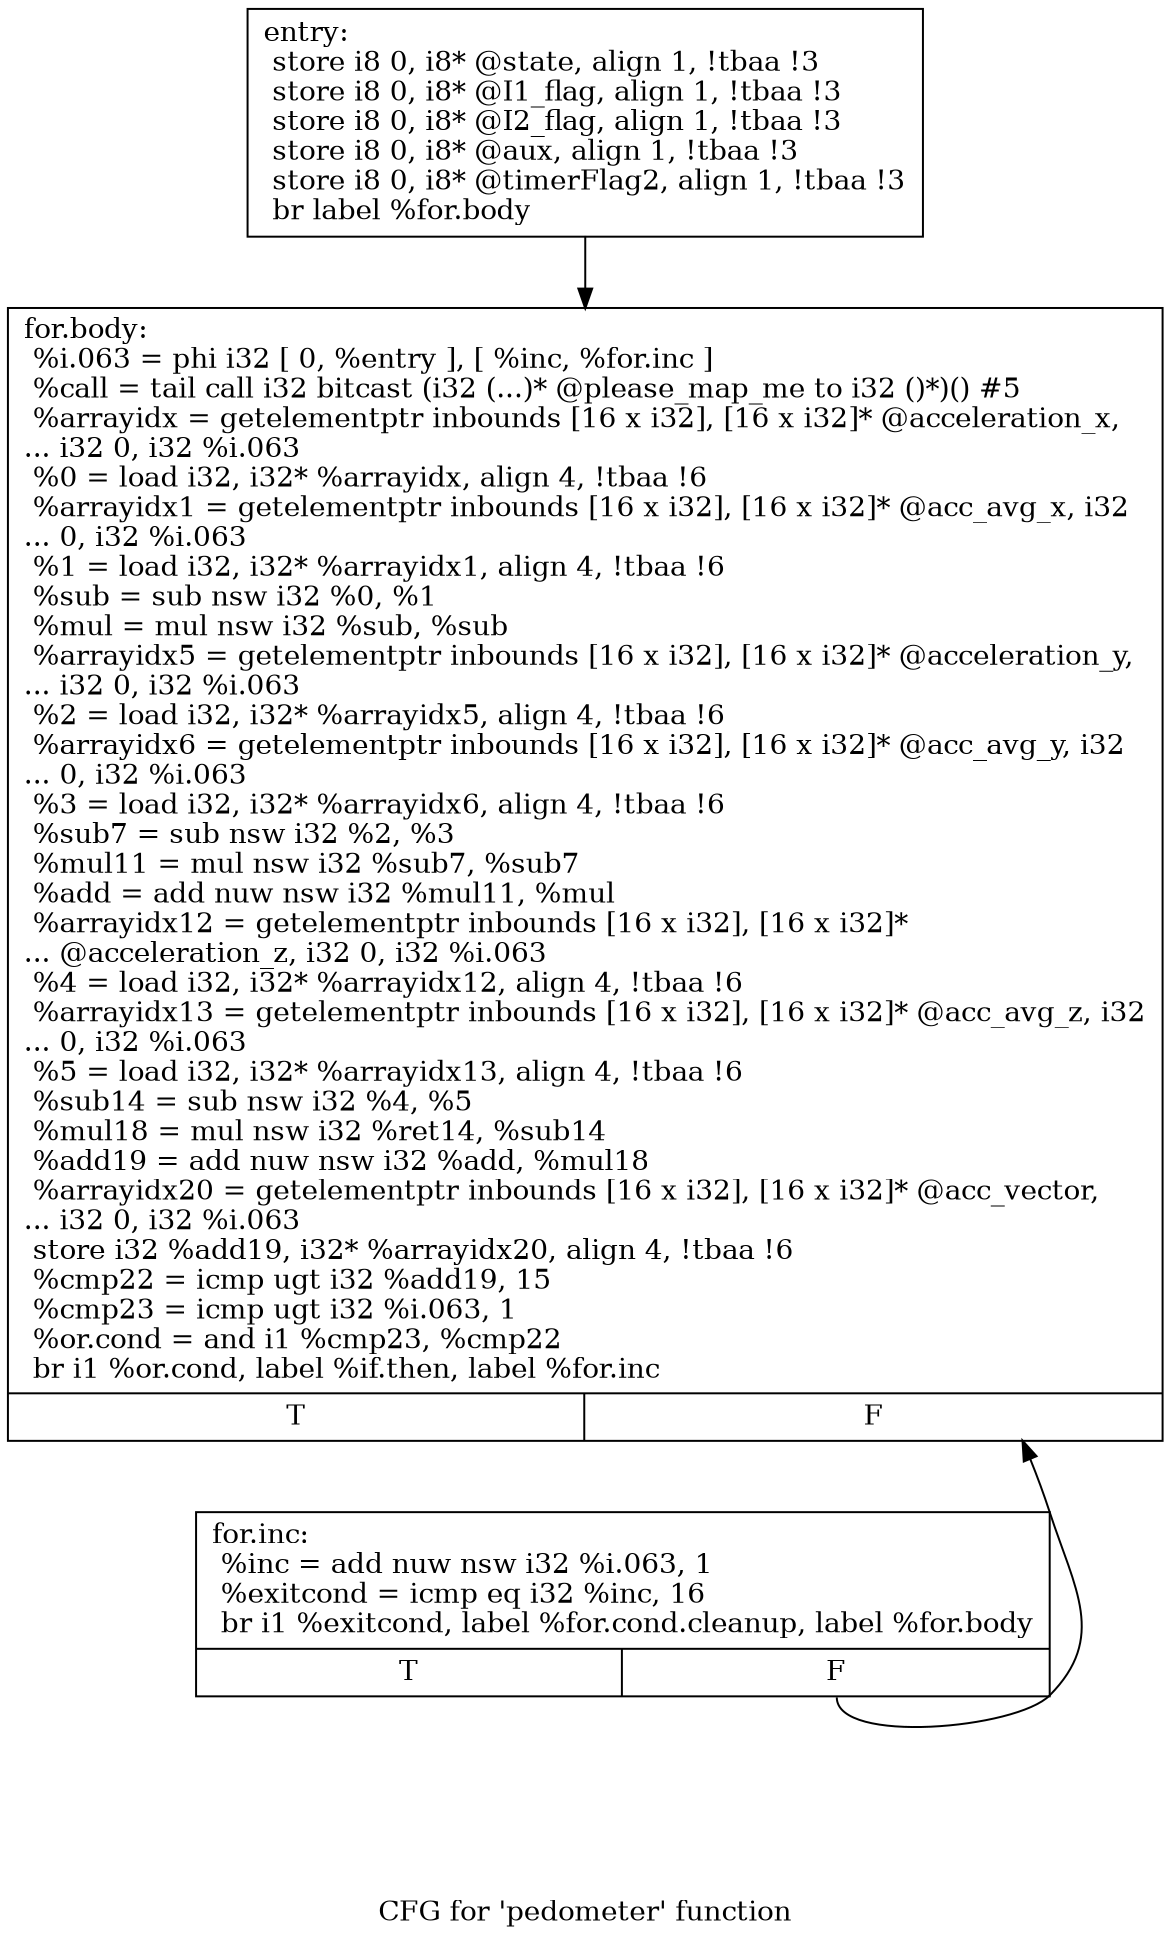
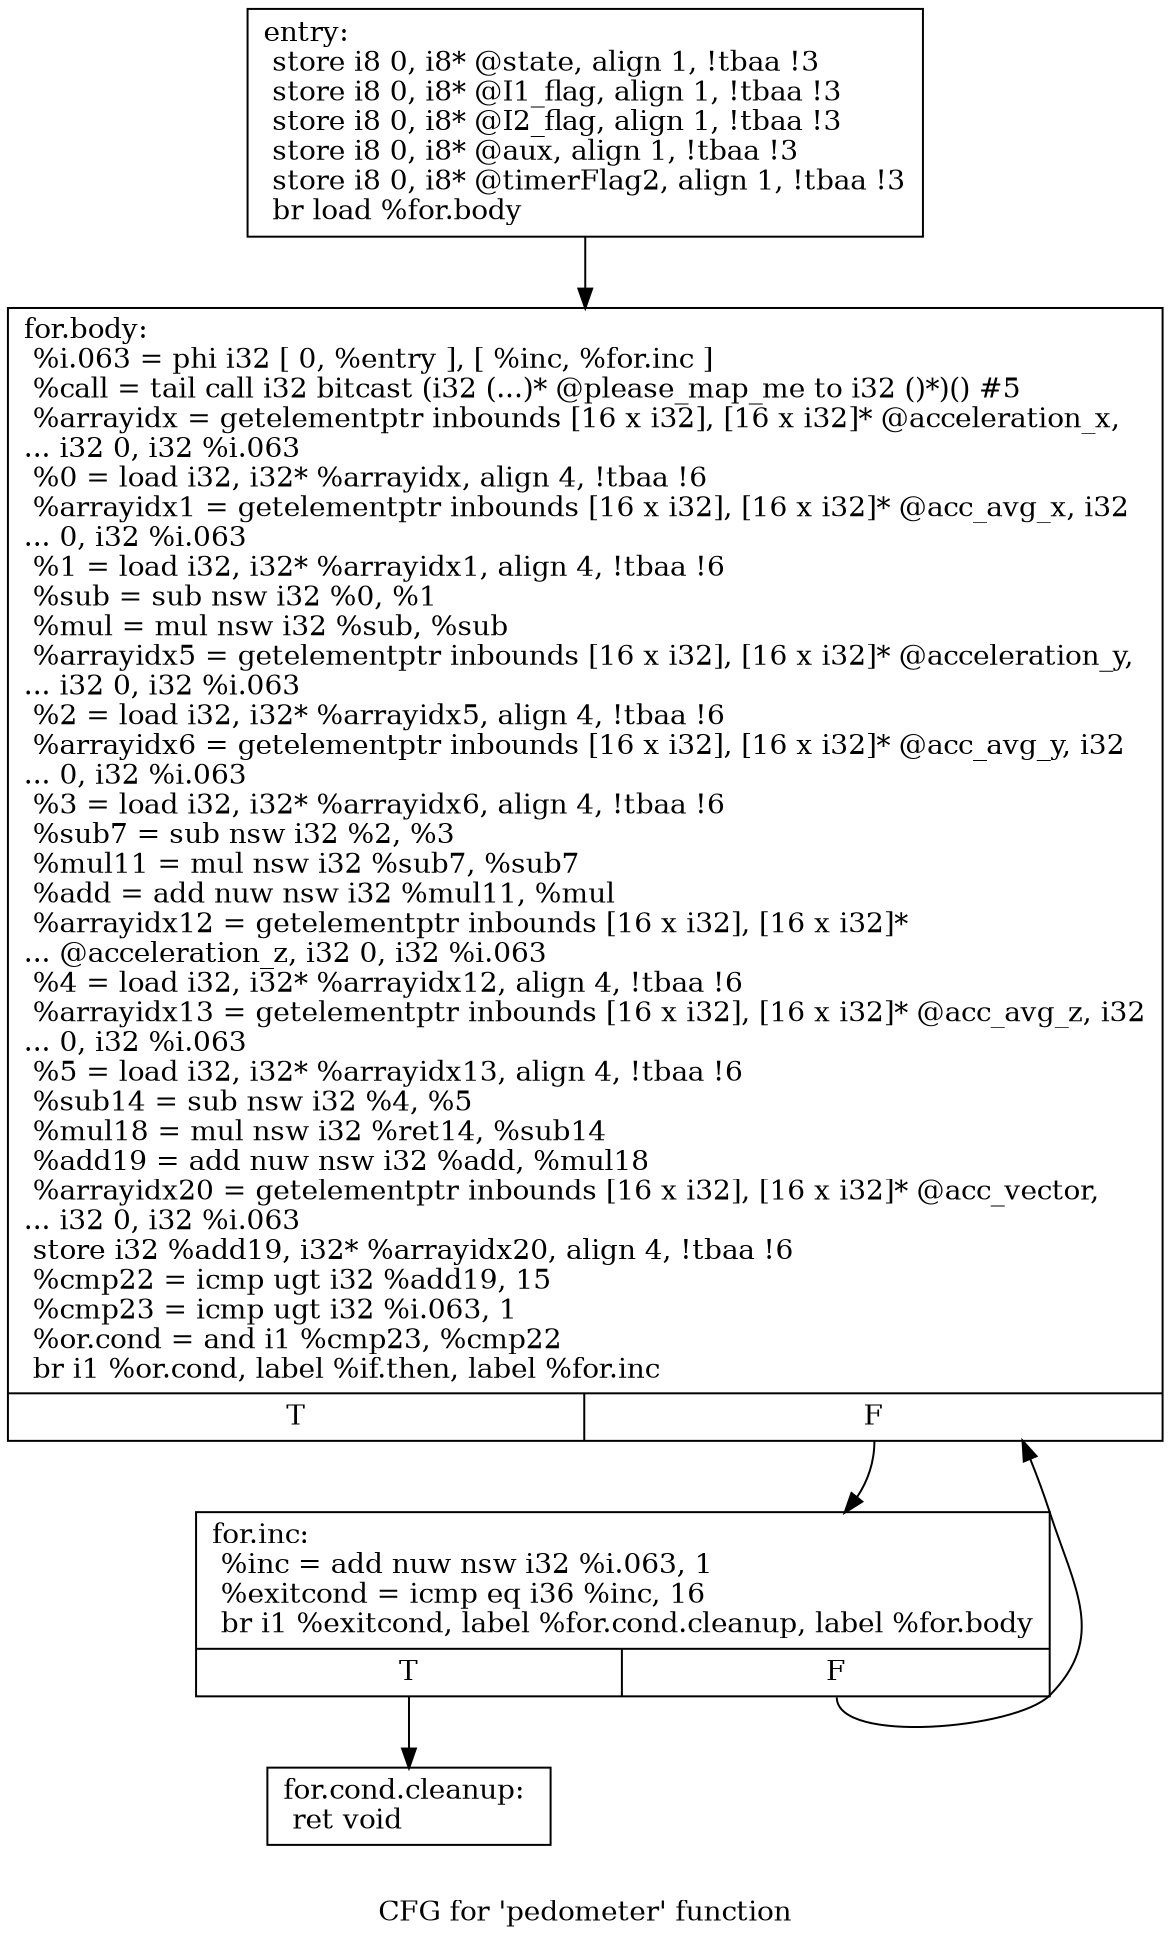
node "entry:": text "br label %for.body" -> "br load %for.body"
edge "for.body:" -> "for.inc:": added
node "for.inc:": text "%exitcond = icmp eq i32 %inc, 16" -> "%exitcond = icmp eq i36 %inc, 16"
node "for.cond.cleanup:": added
